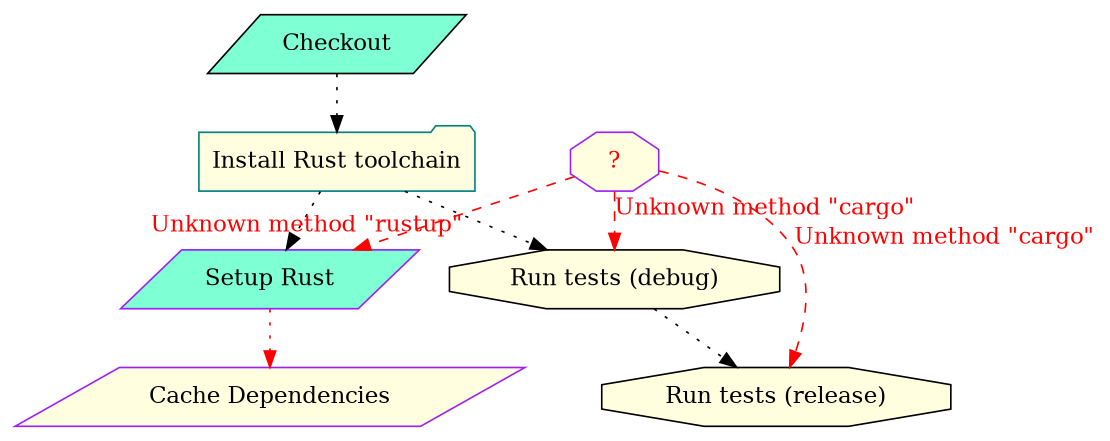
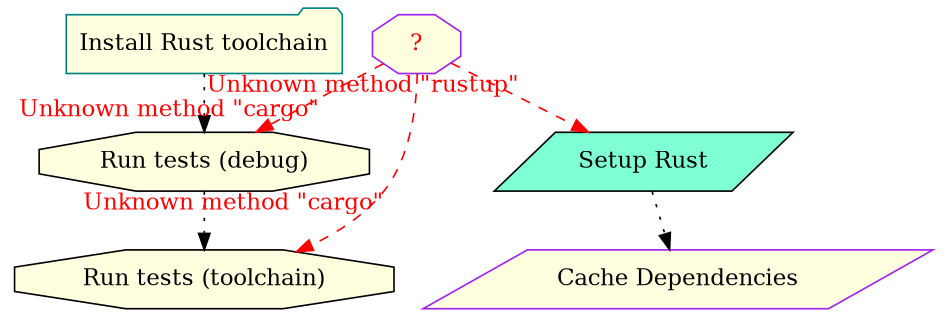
node "Checkout": removed
edge "Install Rust toolchain" -> "Setup Rust": removed
node "Setup Rust": color purple -> black
edge "Setup Rust" -> "Cache Dependencies": color red -> black
node "Run tests (release)": label "Run tests (release)" -> "Run tests (toolchain)"
